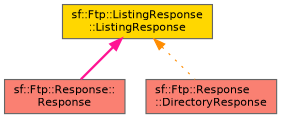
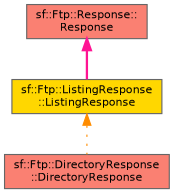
edge "sf::Ftp::Response:: Response" -> "sf::Ftp::ListingResponse ::ListingResponse": reversed
node "sf::Ftp::Response ::DirectoryResponse": label "sf::Ftp::Response ::DirectoryResponse" -> "sf::Ftp::DirectoryResponse ::DirectoryResponse"
